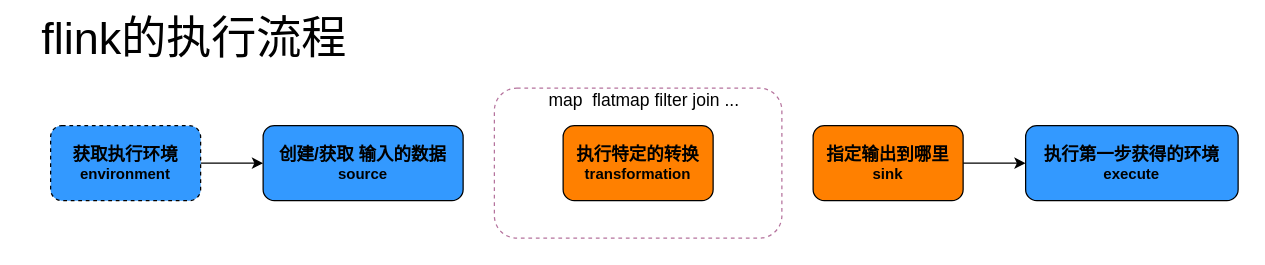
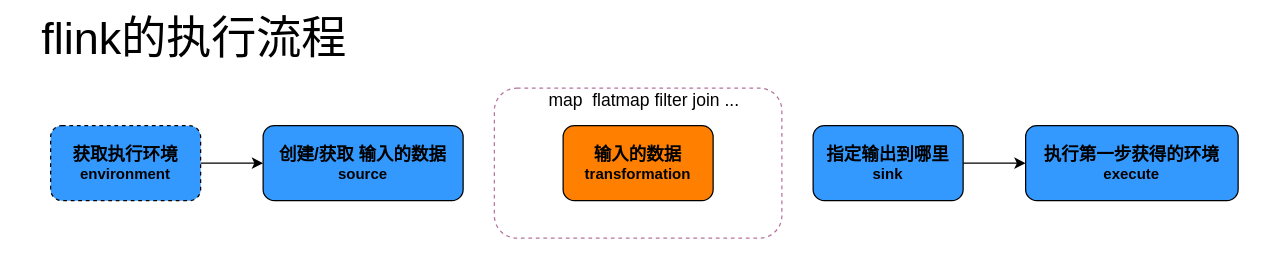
node "执行特定的转换 transformation": label "执行特定的转换 transformation" -> "输入的数据 transformation"
node "指定输出到哪里 sink": fillcolor #ff8000 -> #3399ff
